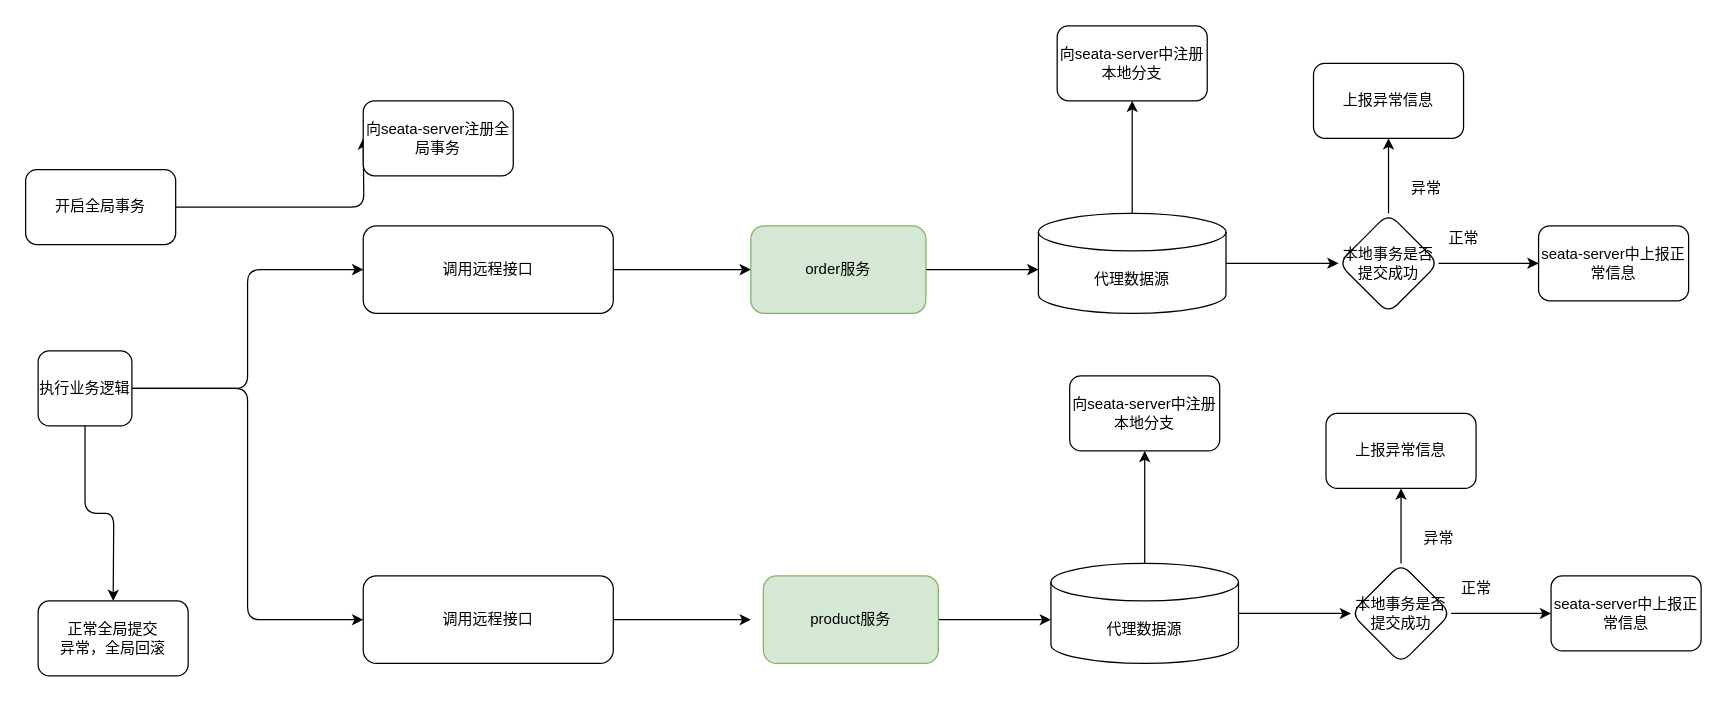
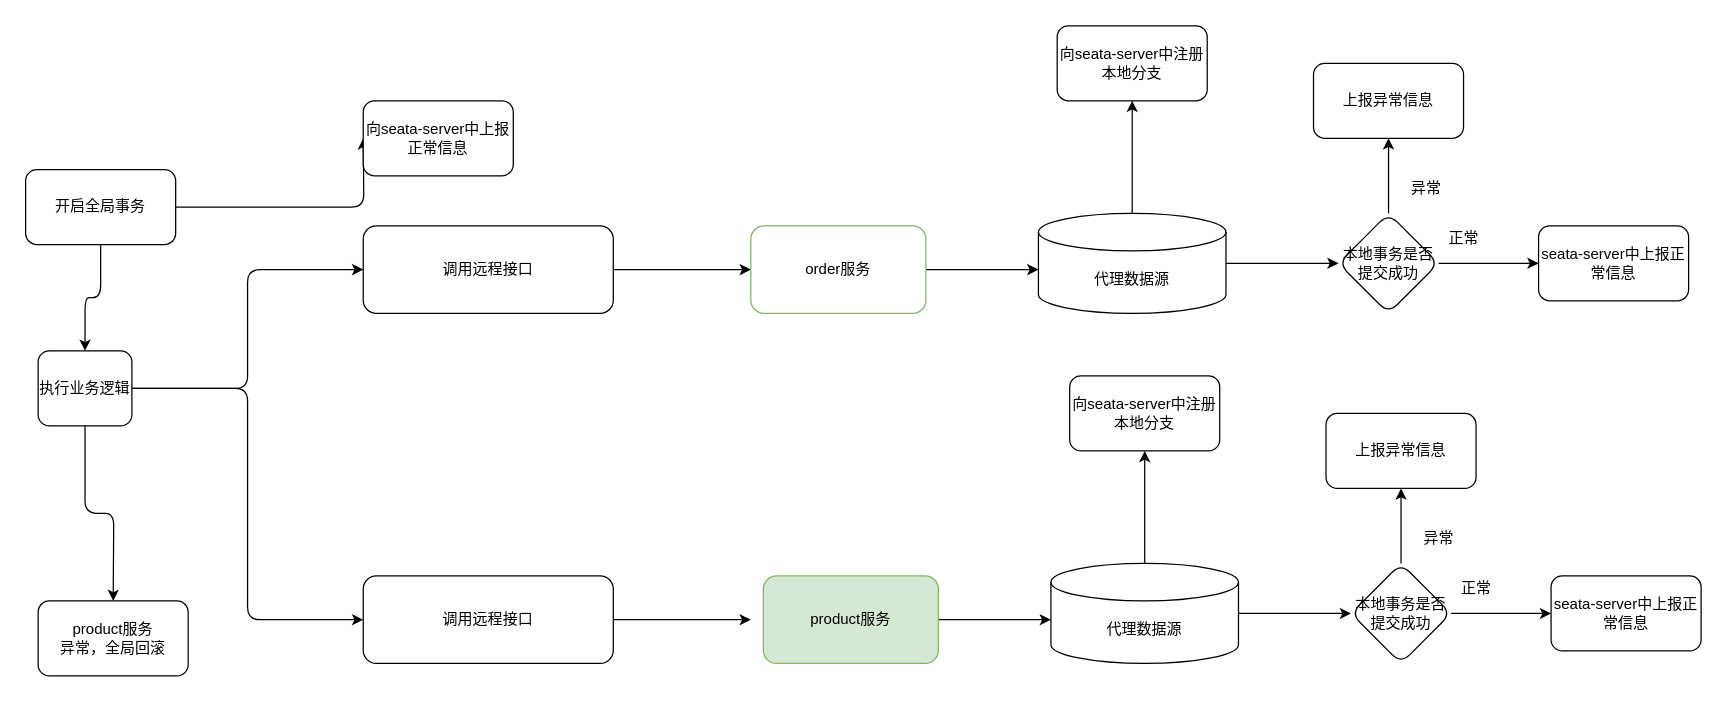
node "向seata-server注册全局事务": label "向seata-server注册全局事务" -> "向seata-server中上报正常信息"
node "order服务": fillcolor #d5e8d4 -> #ffffff
edge "开启全局事务" -> "执行业务逻辑": added
node "正常全局提交 异常，全局回滚": label "正常全局提交 异常，全局回滚" -> "product服务 异常，全局回滚"
